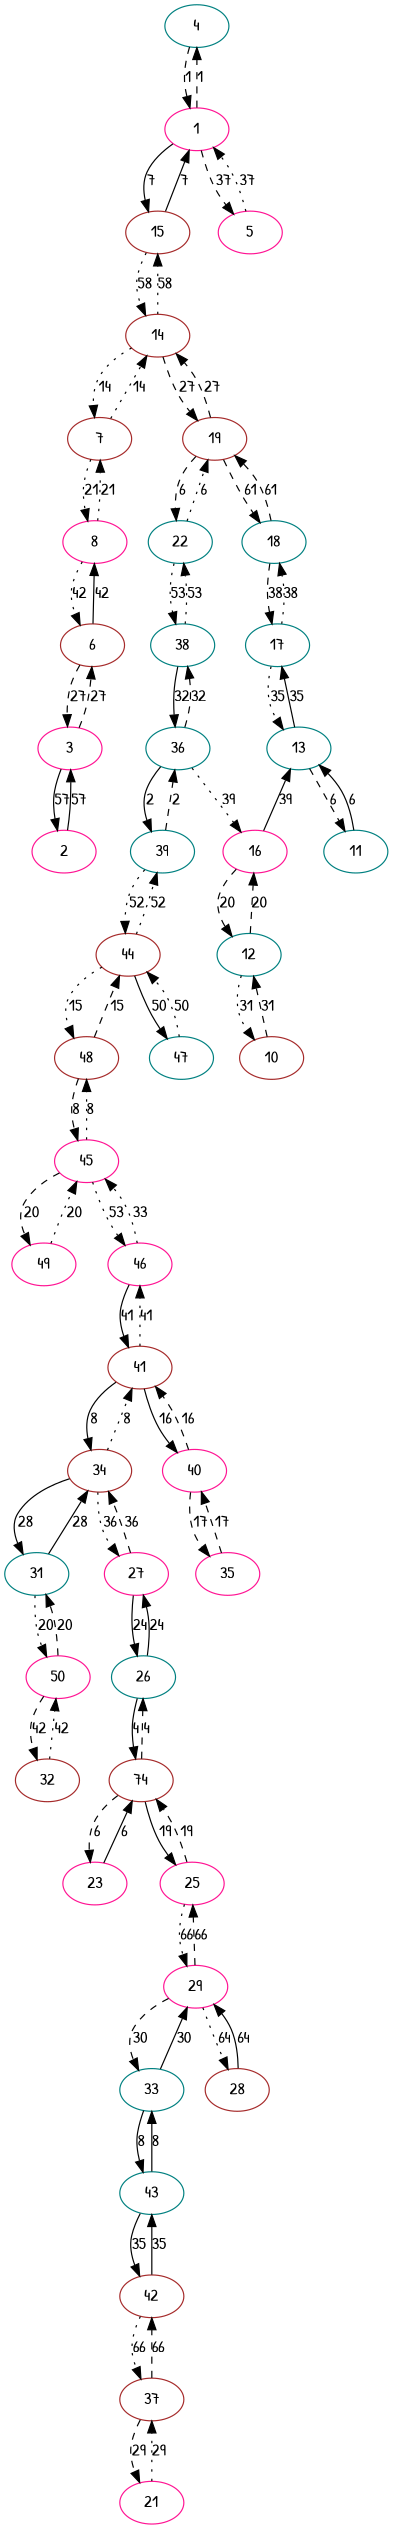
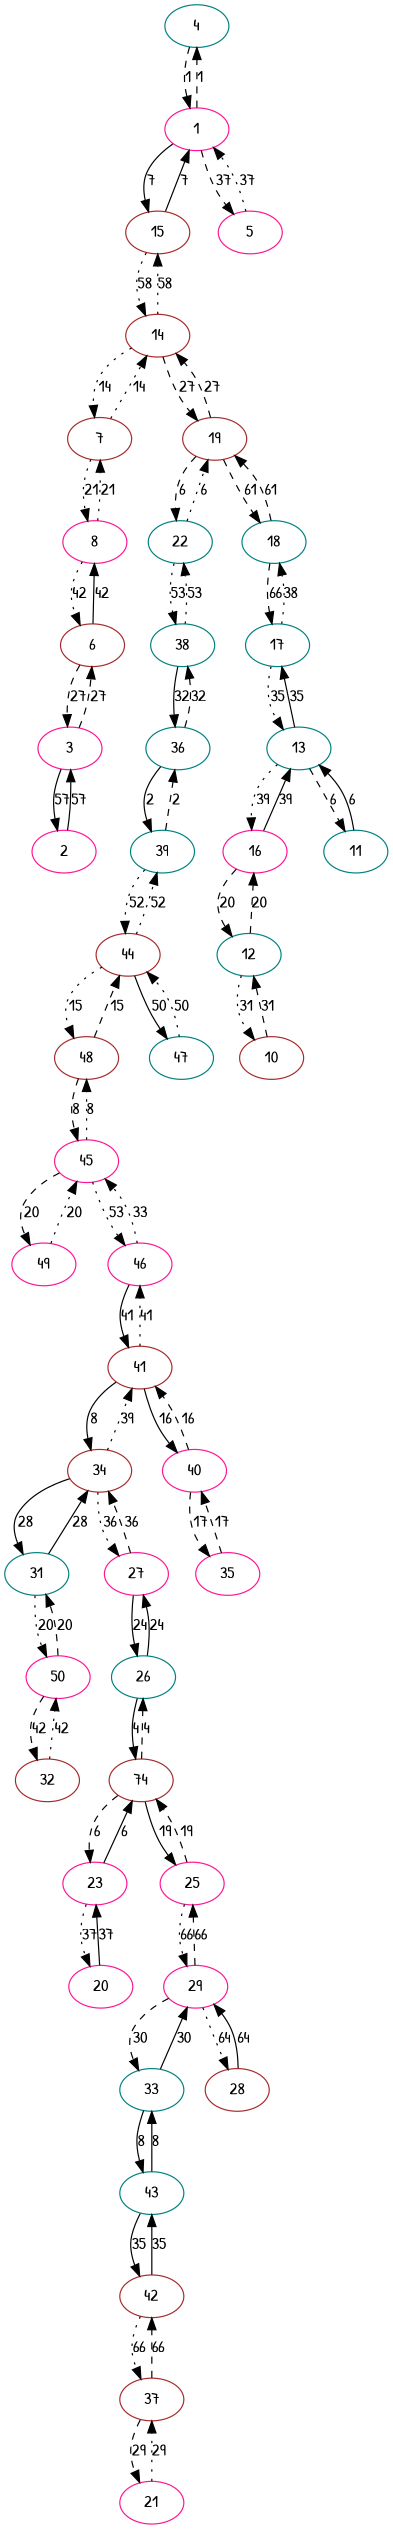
edge "18" -> "17": label "38" -> "66"
edge "36" -> "16": now "13" -> "16"
edge "34" -> "41": label "8" -> "39"
node "20": added
